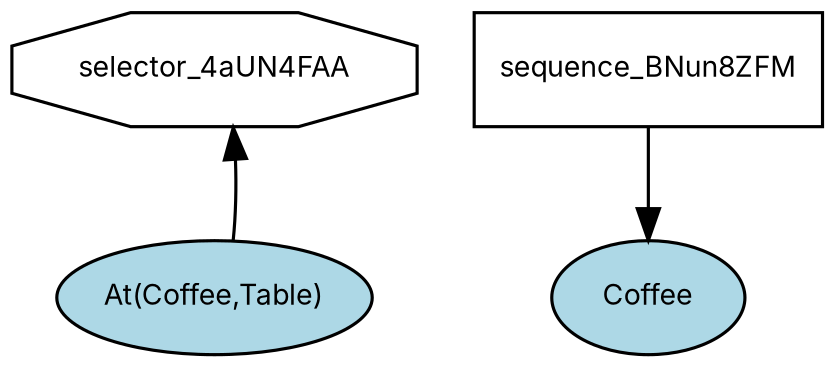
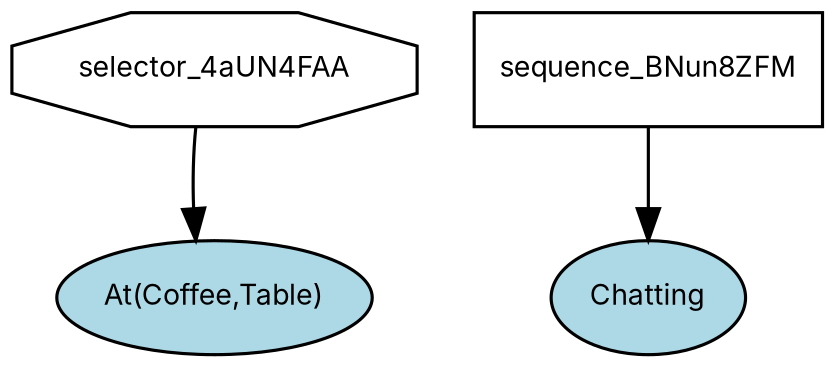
edge "At(Coffee,Table)" -> "selector_4aUN4FAA": reversed
node "Coffee": label "Coffee" -> "Chatting"
